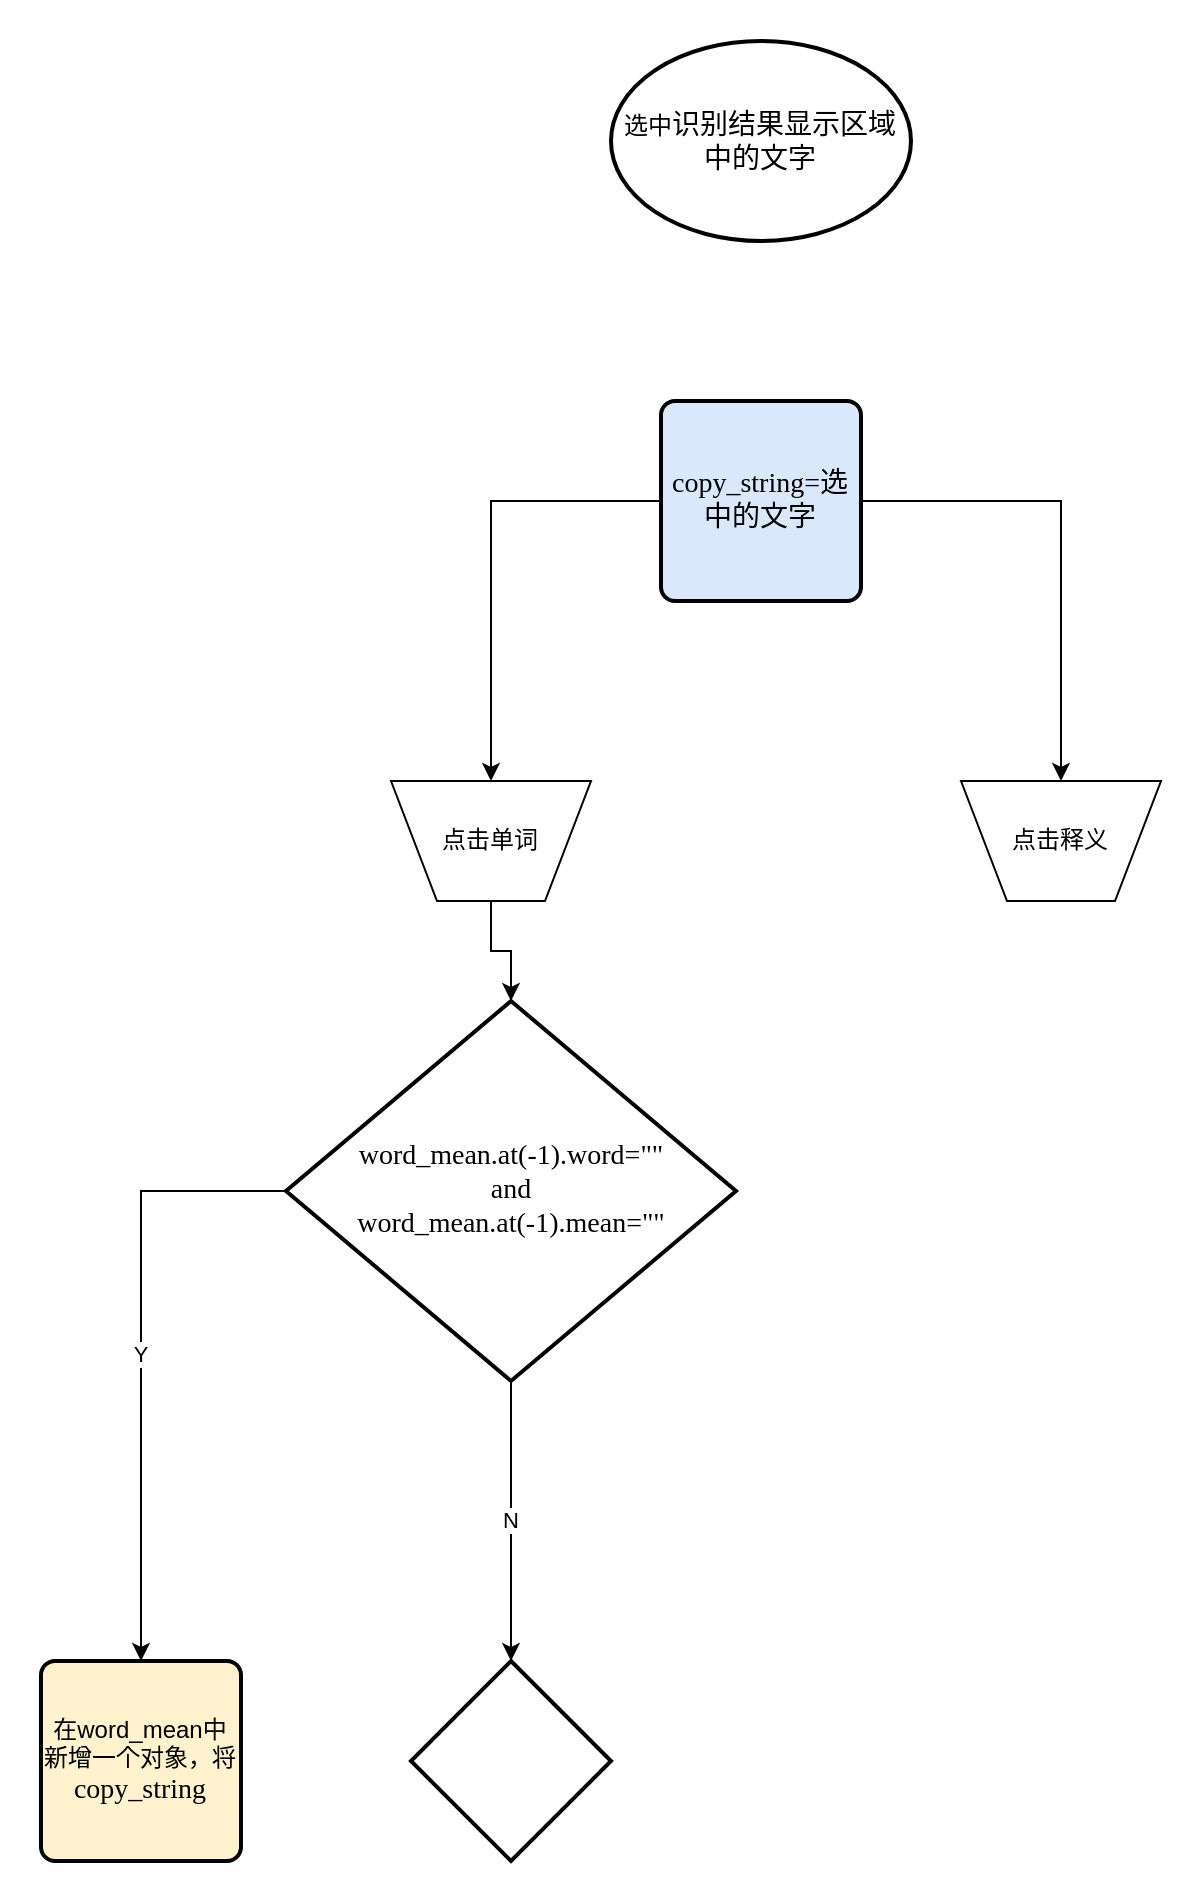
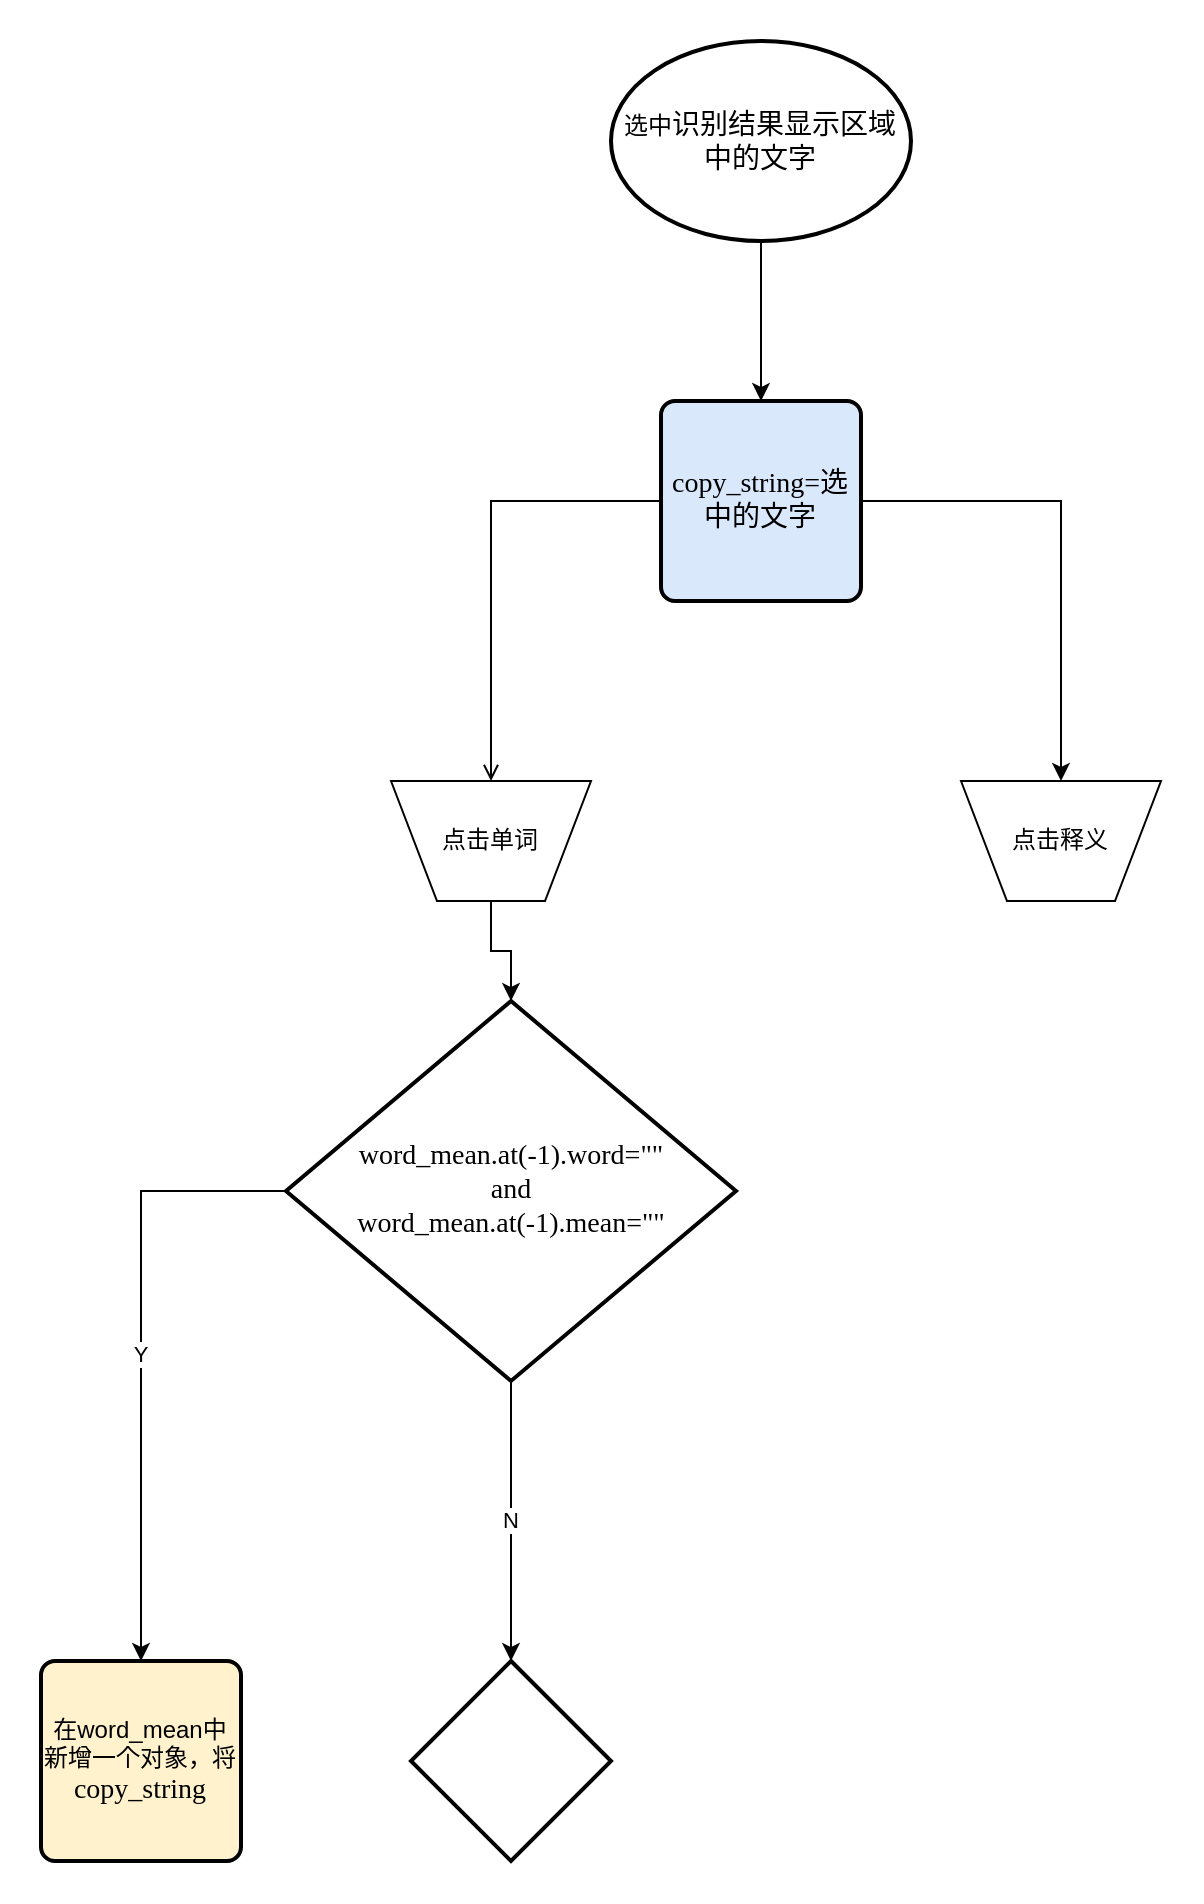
edge "选中识别结果显示区域中的文字" -> "copy_string=选中的文字": added
edge "copy_string=选中的文字" -> "点击单词": arrowhead classic -> open
